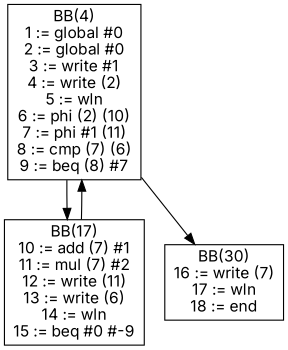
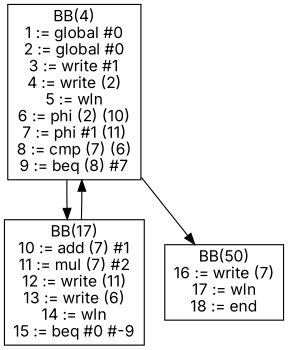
node "BB(30) 16 := write (7) 17 := wln 18 := end": label "BB(30) 16 := write (7) 17 := wln 18 := end" -> "BB(50) 16 := write (7) 17 := wln 18 := end"
